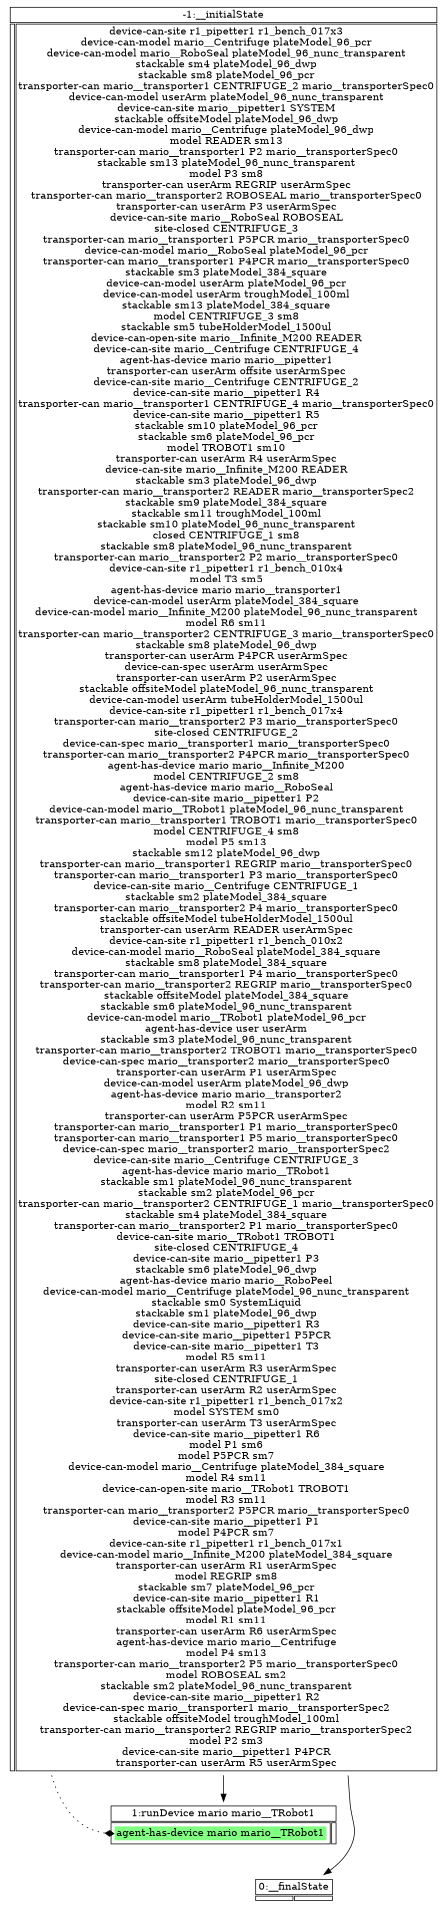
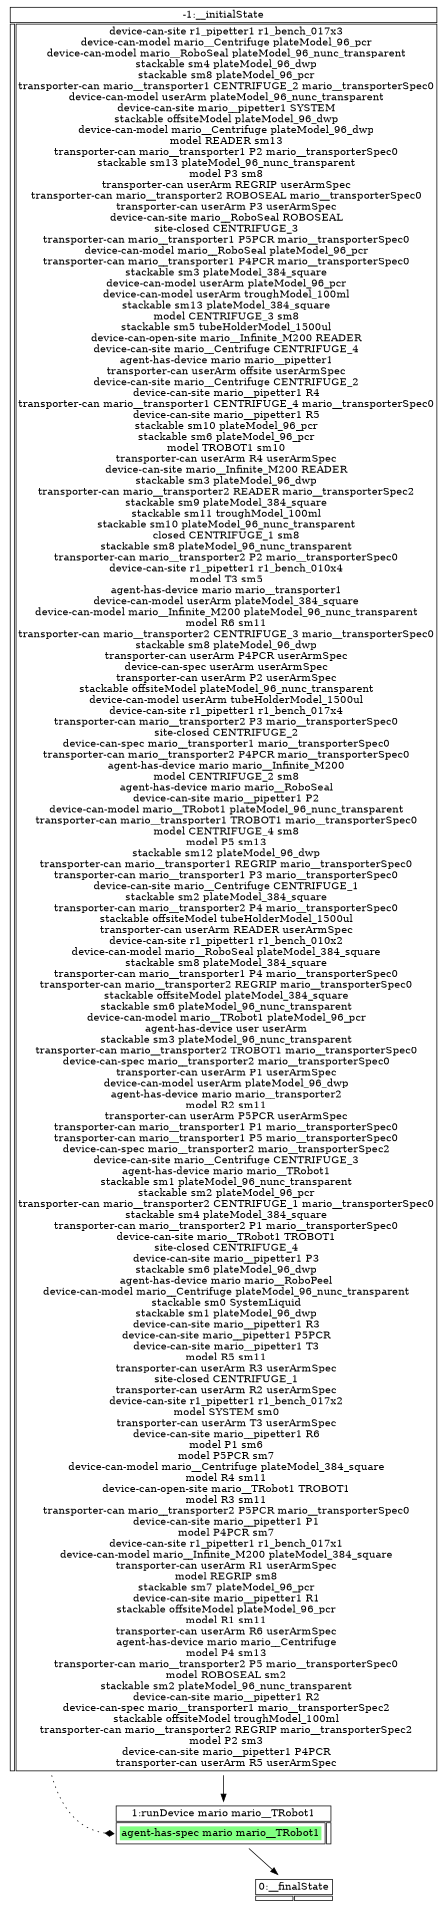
edge "-1:__initialState" -> "0:__finalState": now "1:runDevice mario mario__TRobot1" -> "0:__finalState"
node "1:runDevice mario mario__TRobot1": text "agent-has-device mario mario__TRobot1" -> "agent-has-spec mario mario__TRobot1"
